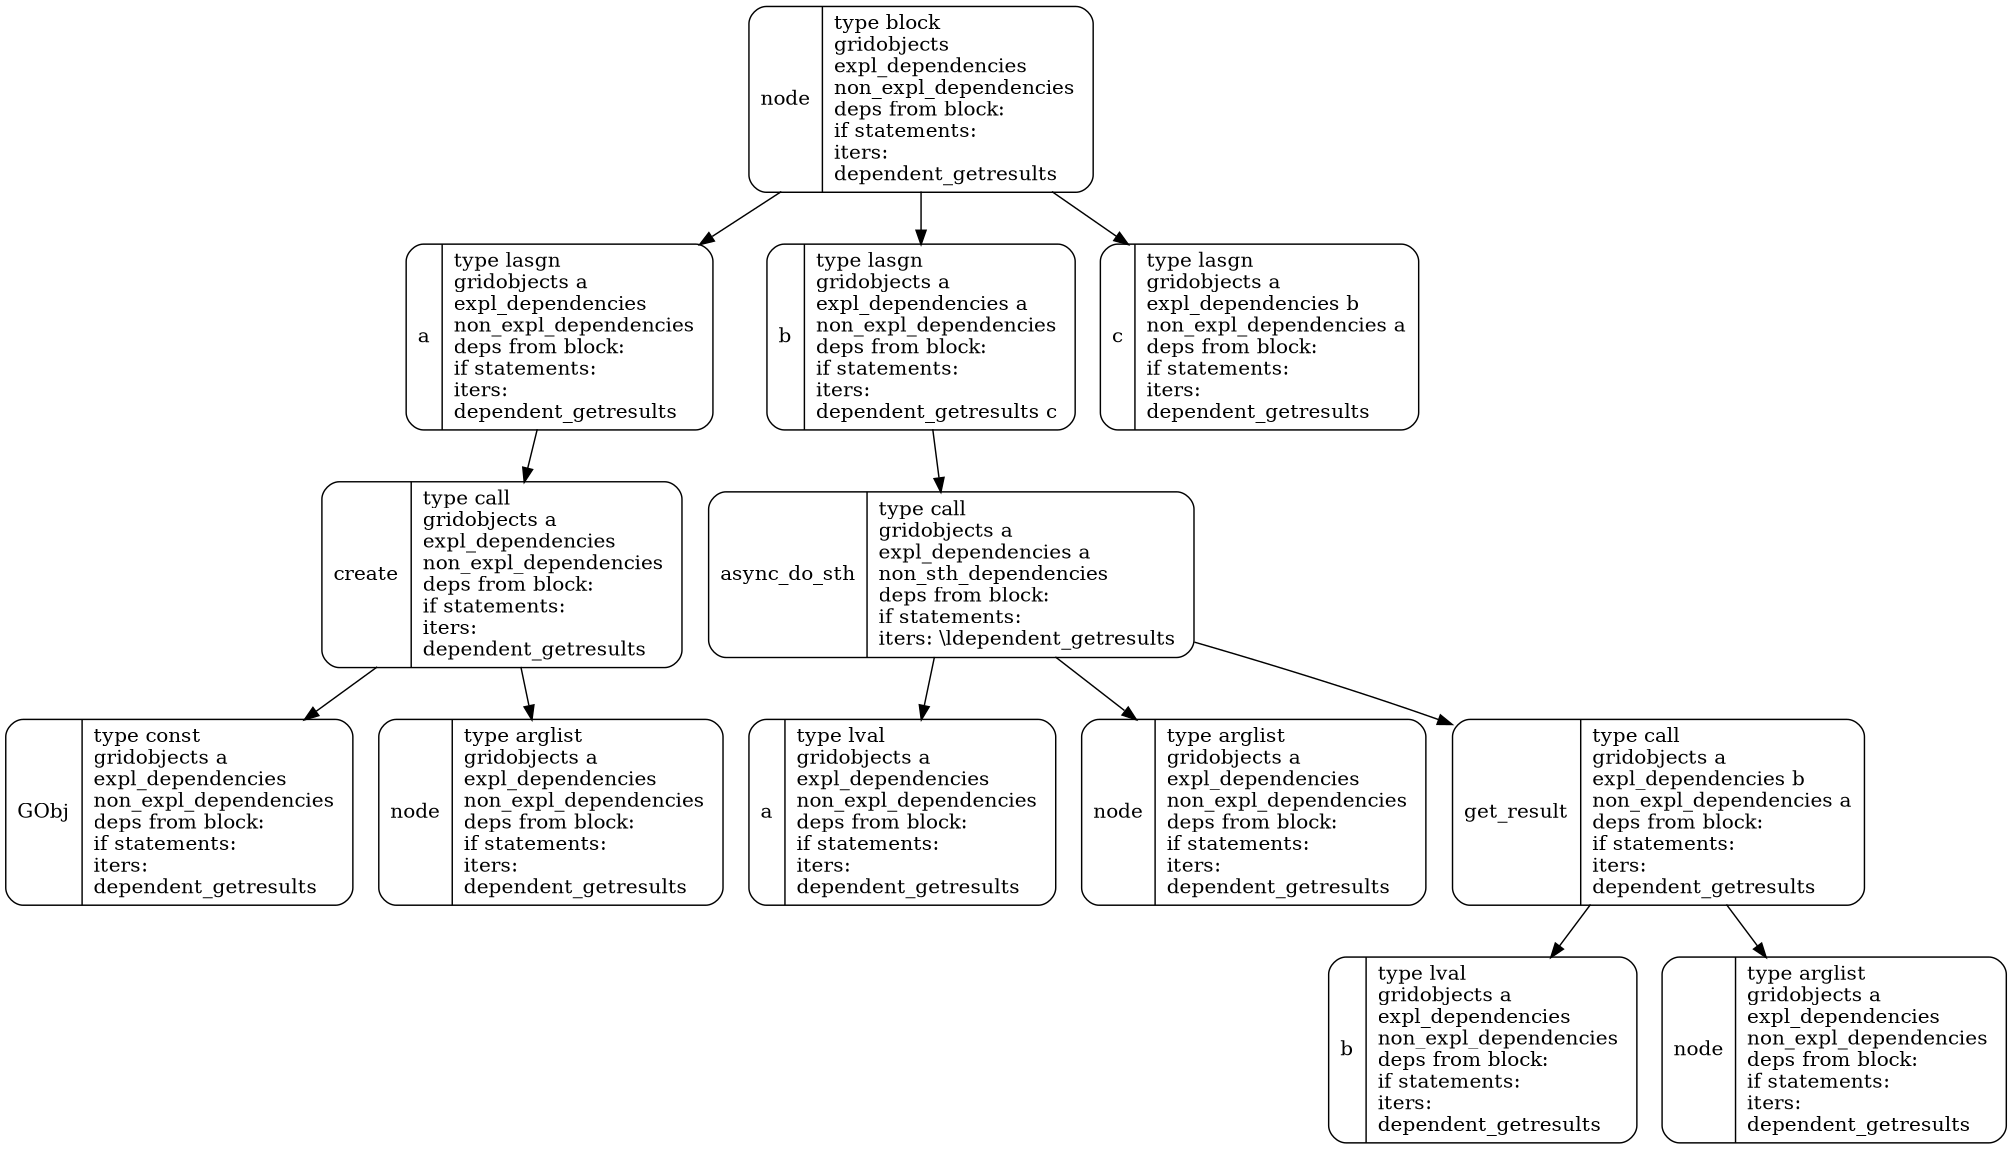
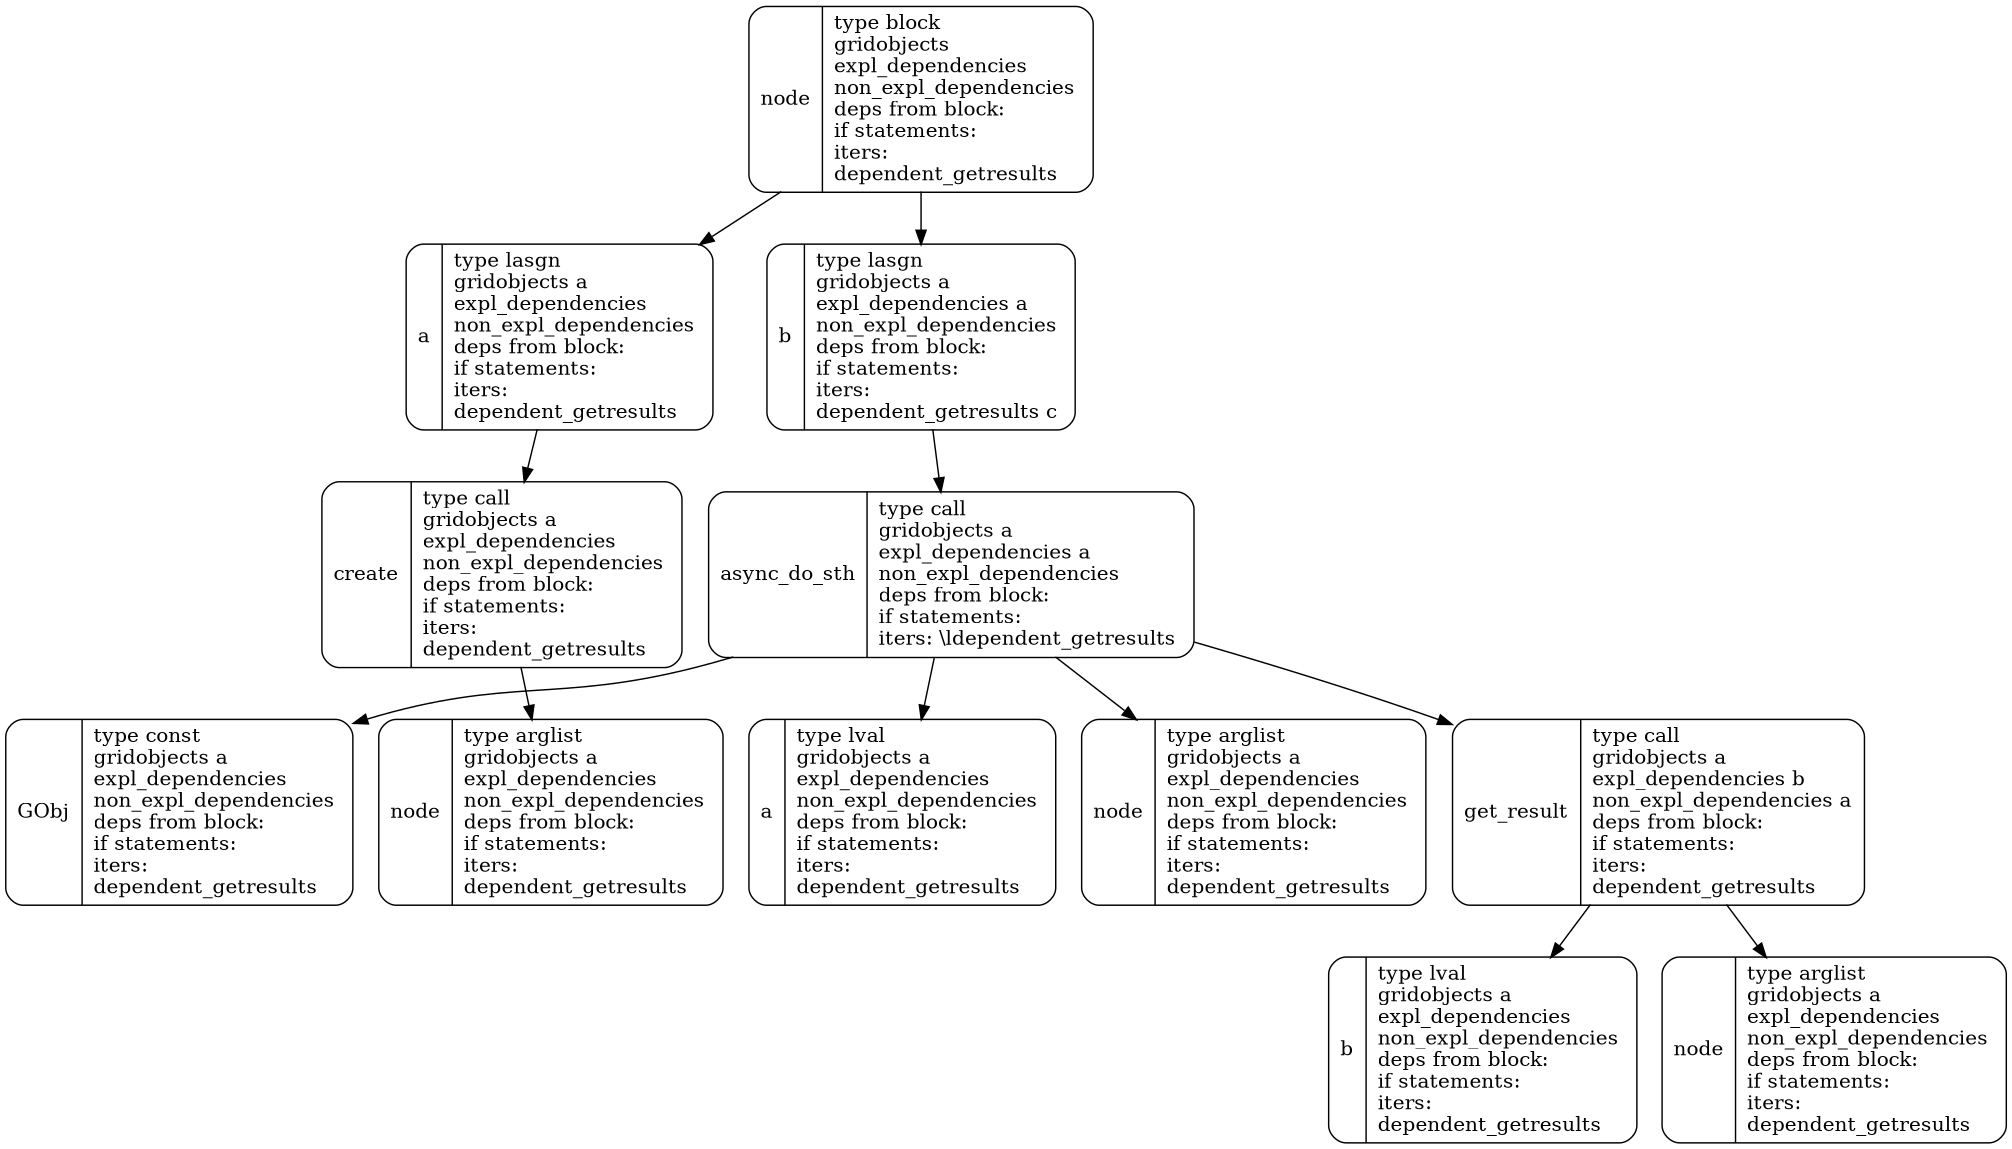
node "c": removed
node "async_do_sth": text "non_sth_dependencies" -> "non_expl_dependencies"
edge "create" -> "GObj": now "async_do_sth" -> "GObj"
